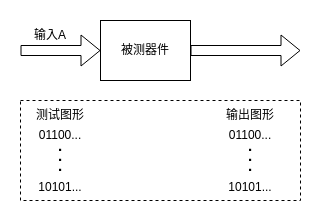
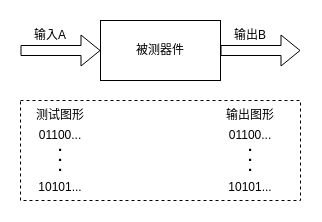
node "输出B": added
node "被测器件": size 90x60 -> 120x60
